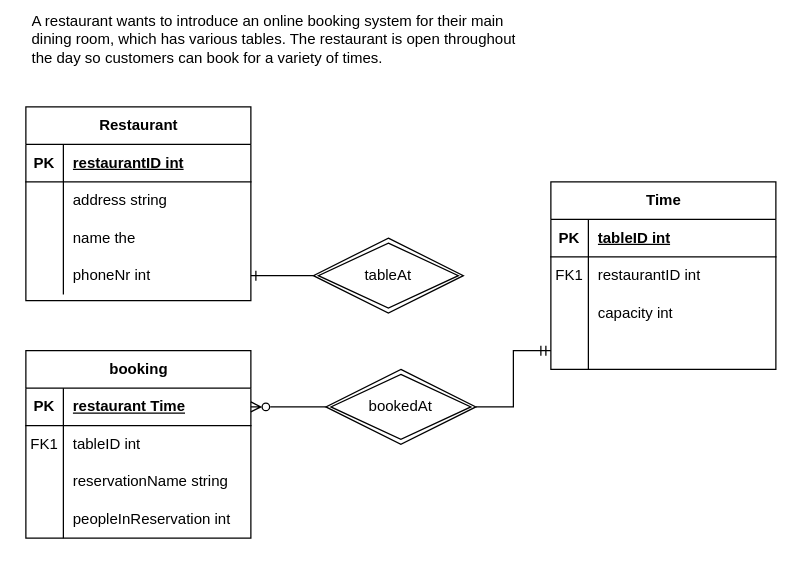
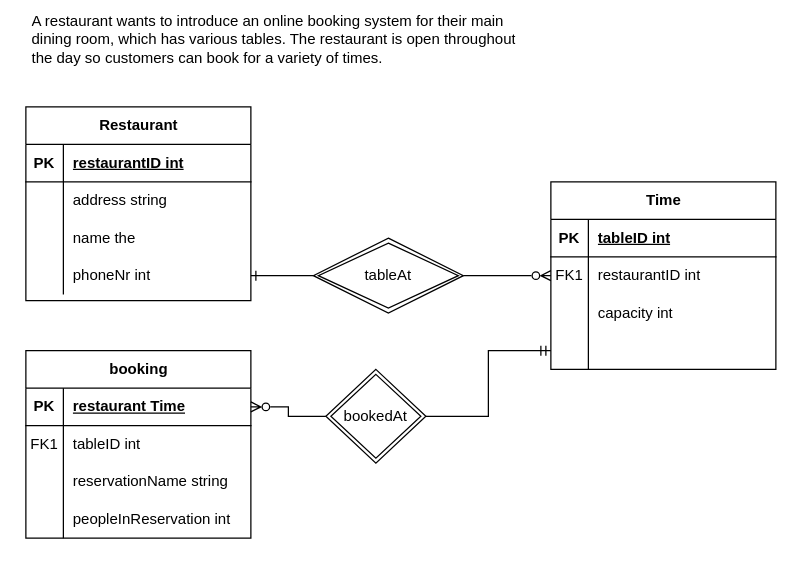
edge "tableAt" -> "Time": added
node "bookedAt": size 150x75 -> 100x94
